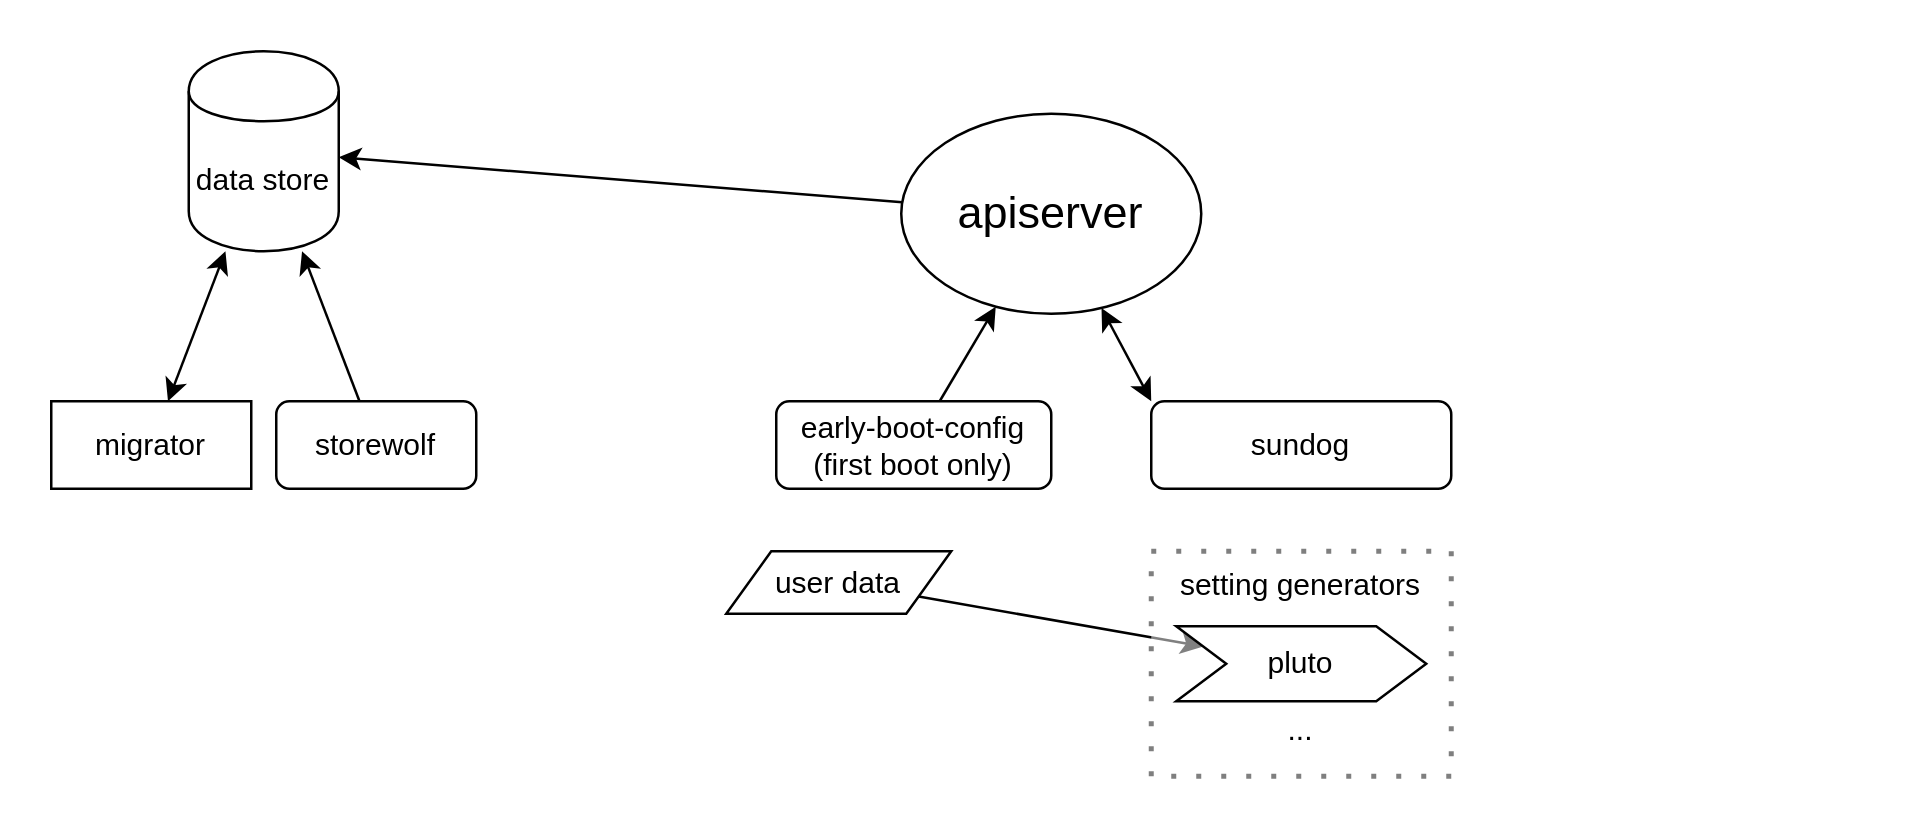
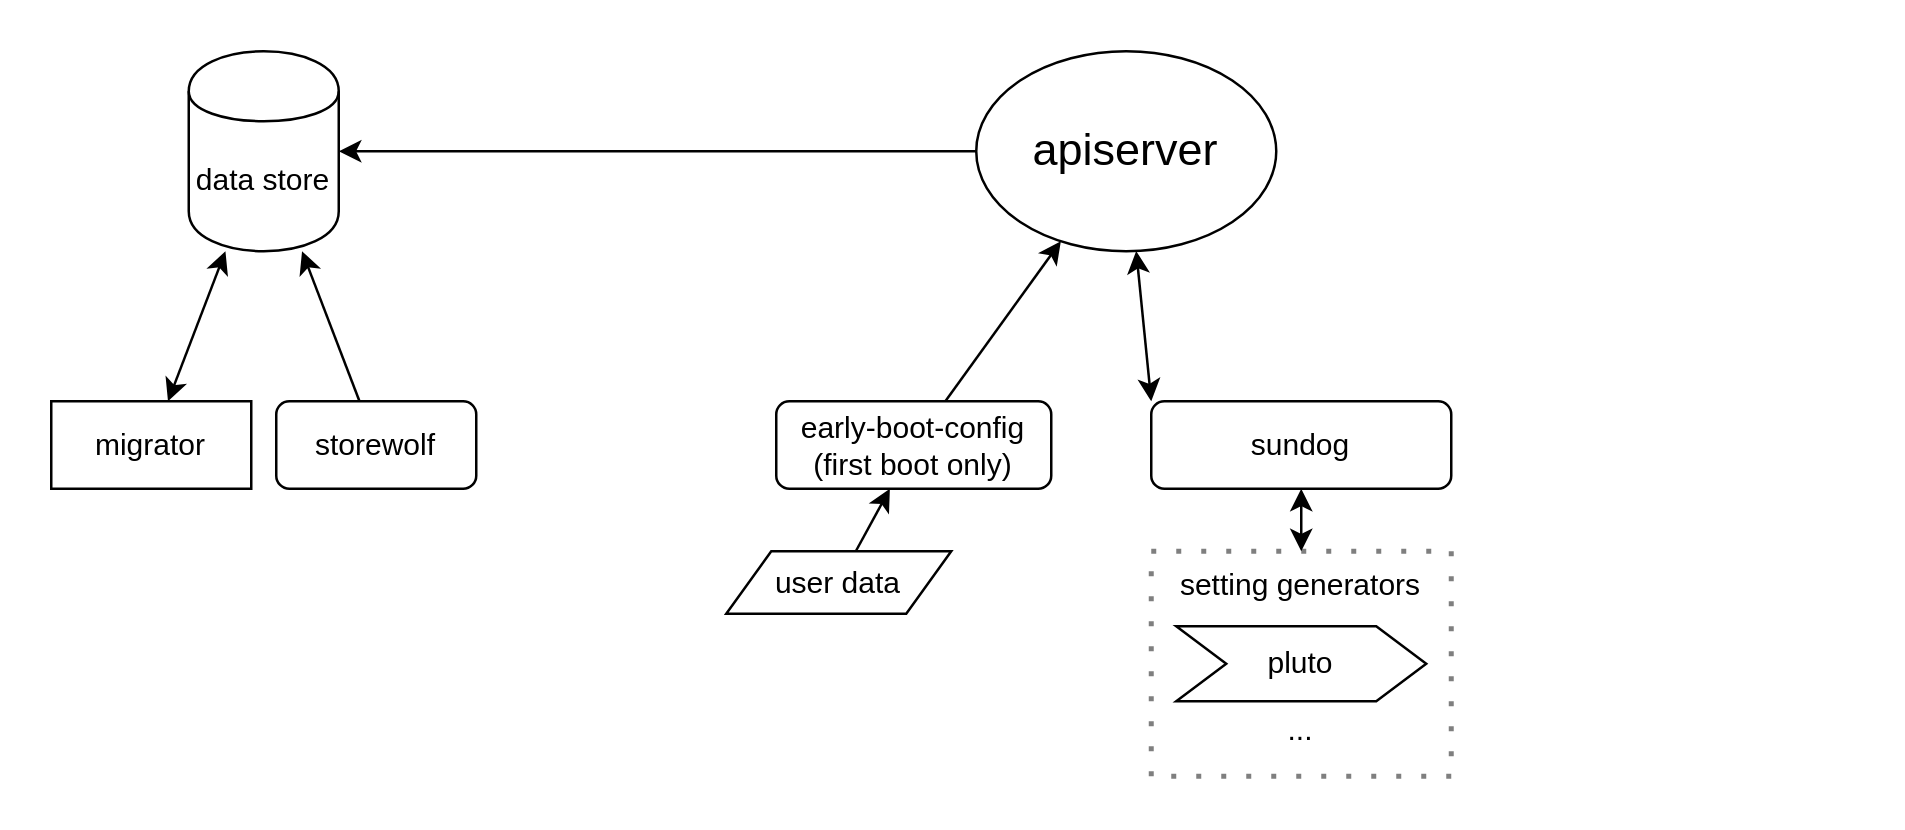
node "apiserver": moved (1051, 214) -> (1126, 151)
edge "sundog" -- "setting generators ...": added
edge "user data" -> "pluto": now "user data" -> "early-boot-config (first boot only)"
